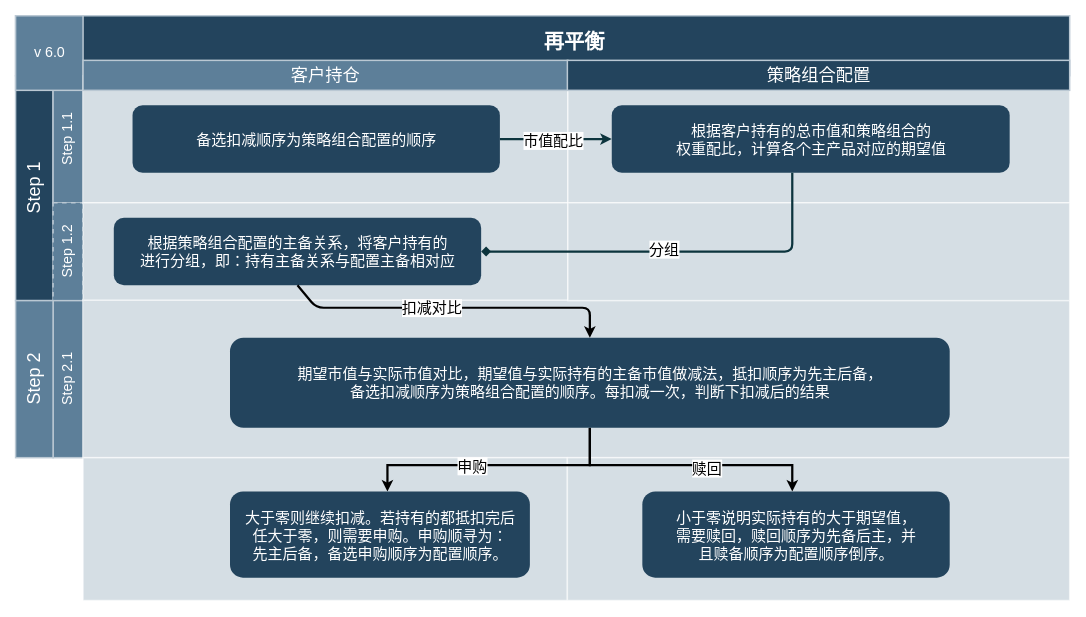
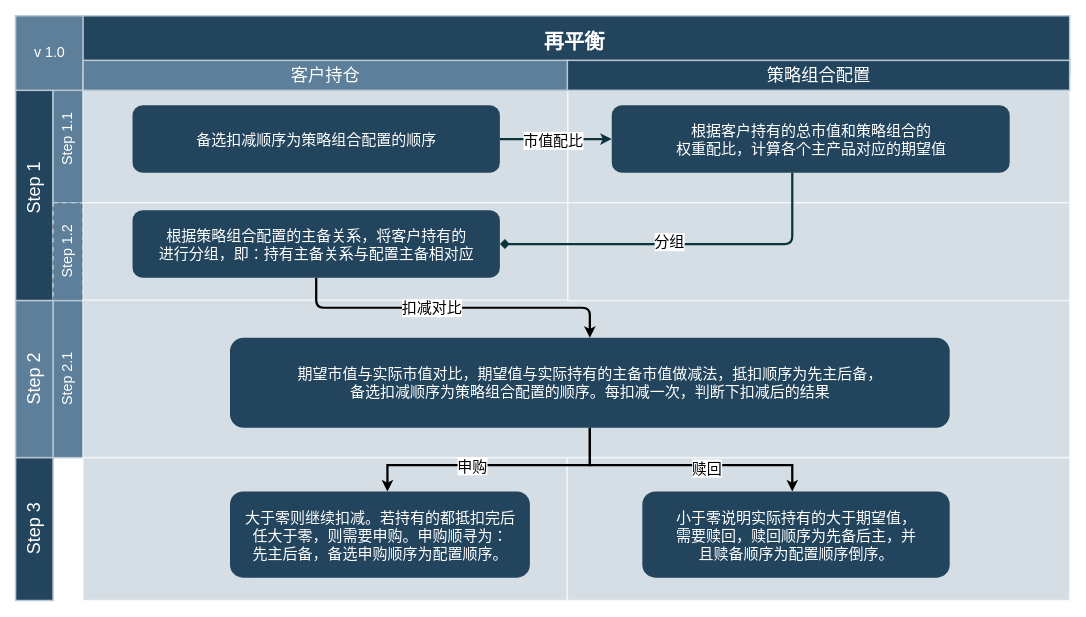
node "v 6.0": label "v 6.0" -> "v 1.0"
node "根据策略组合配置的主备关系，将客户持有的 进行分组，即：持有主备关系与配置主备相对应": moved (297, 252) -> (316, 244)
node "Step 3": added
